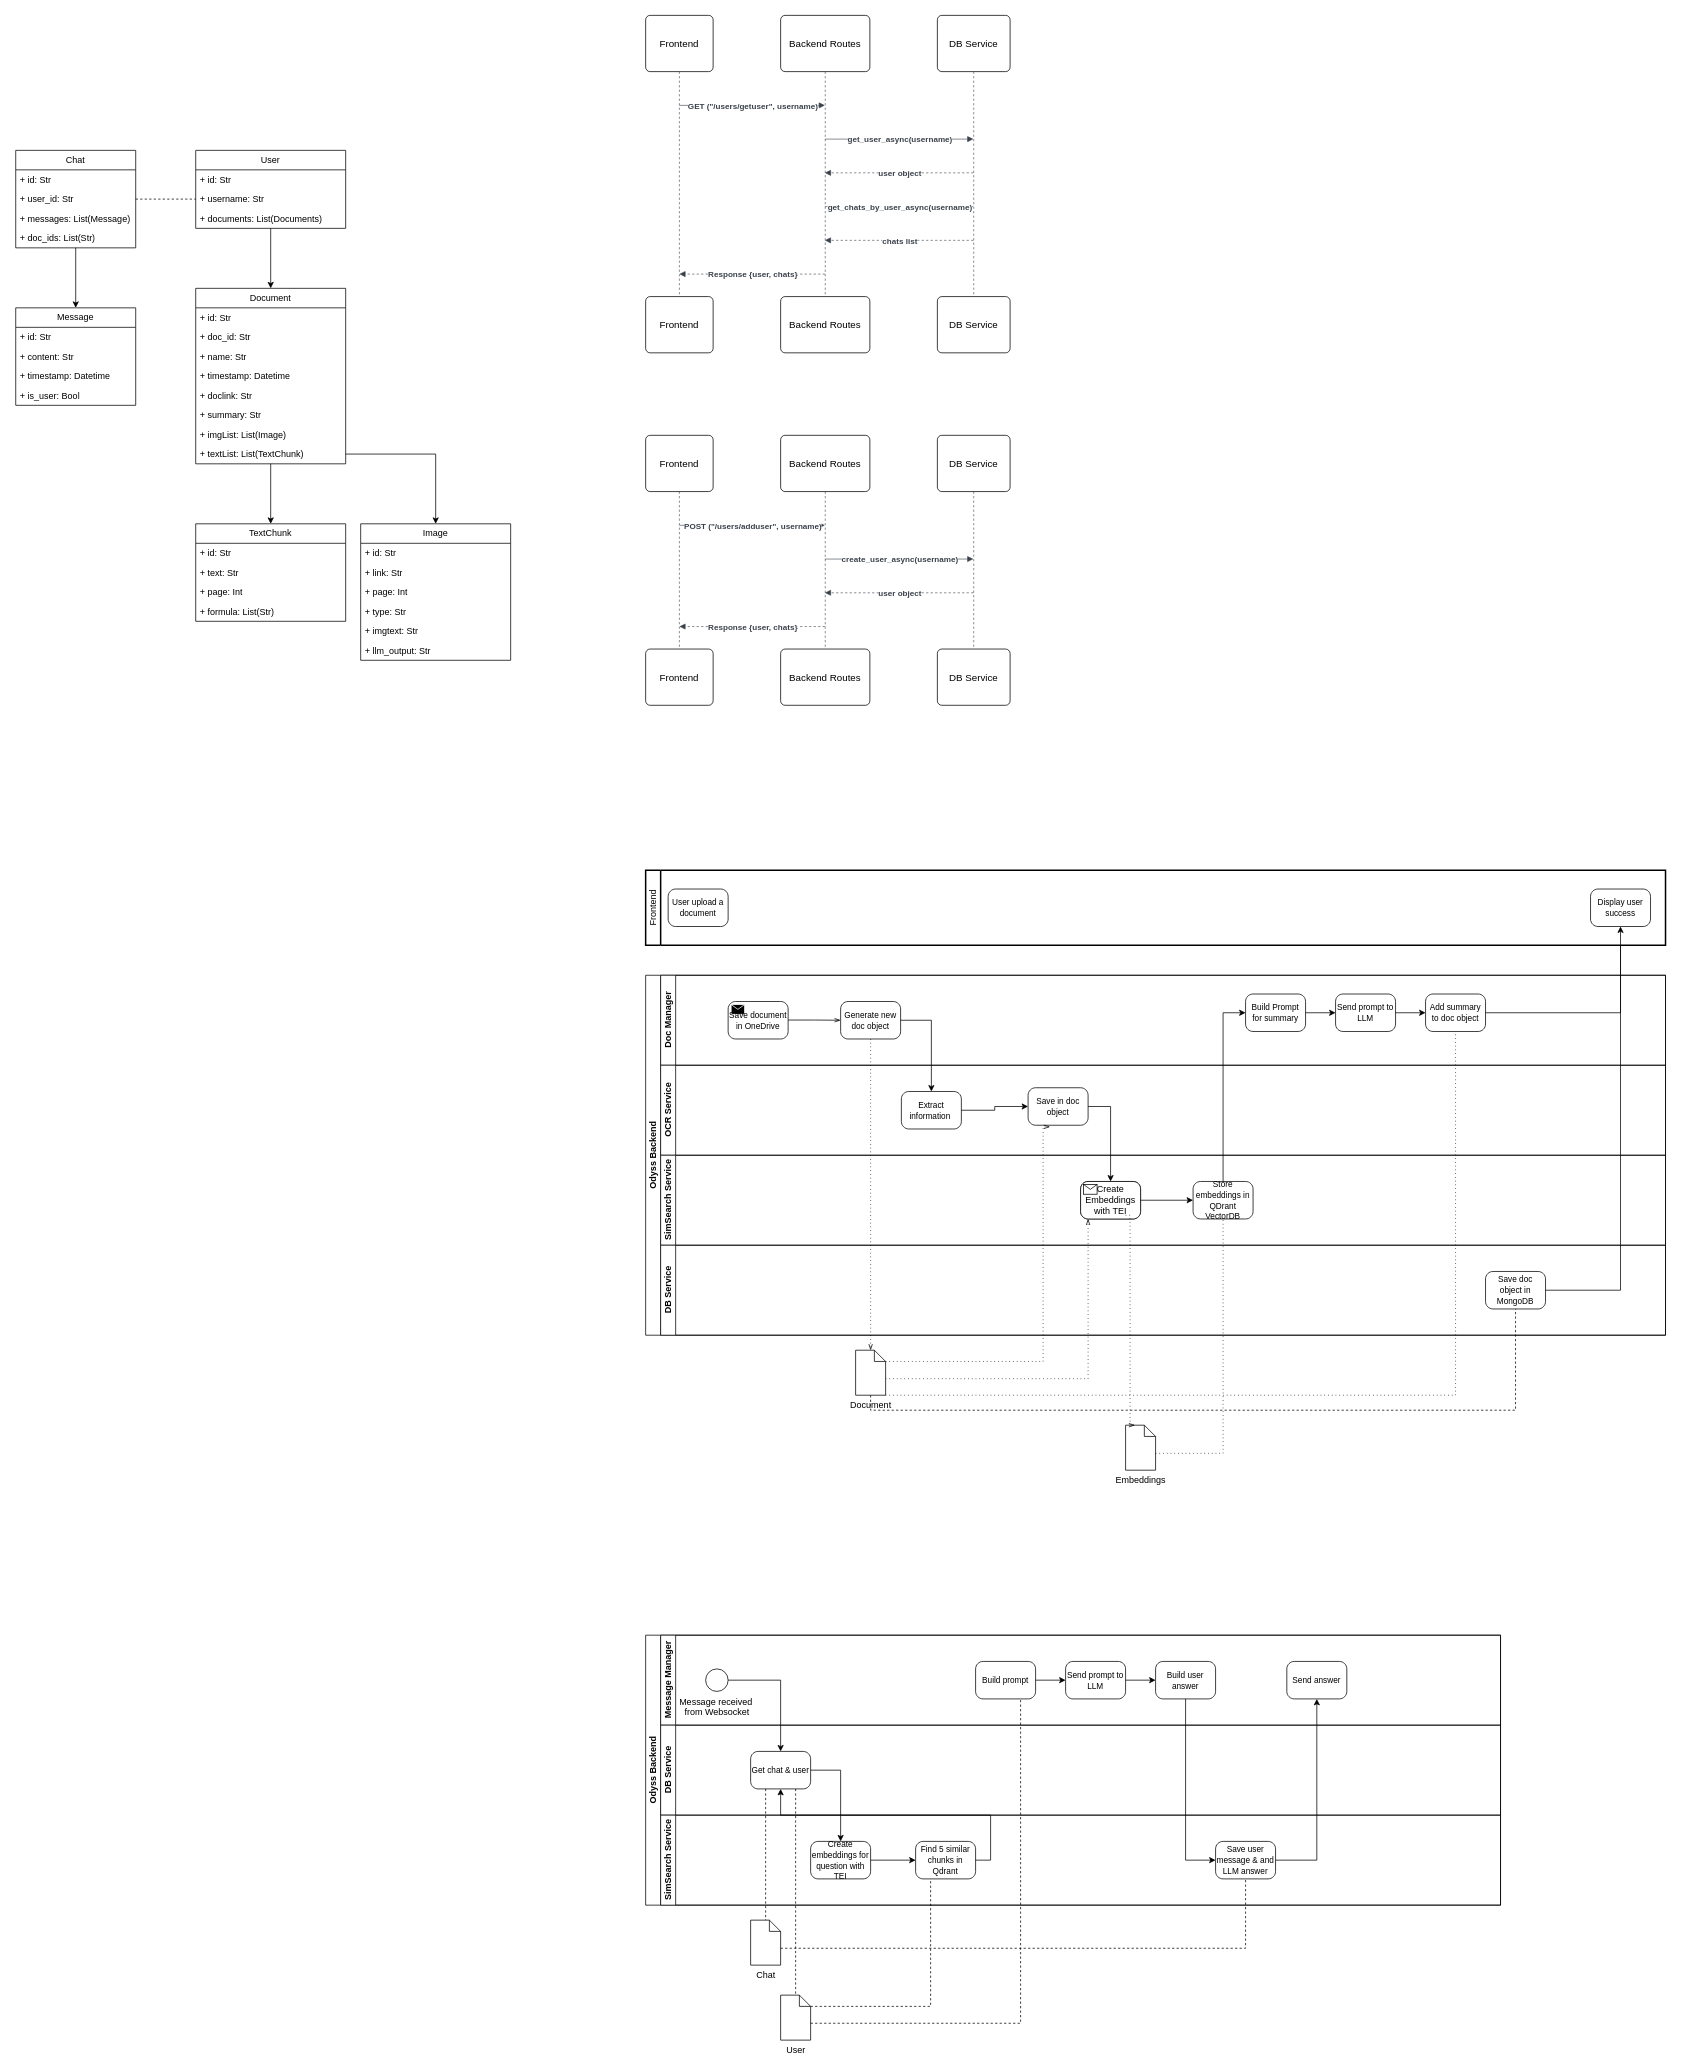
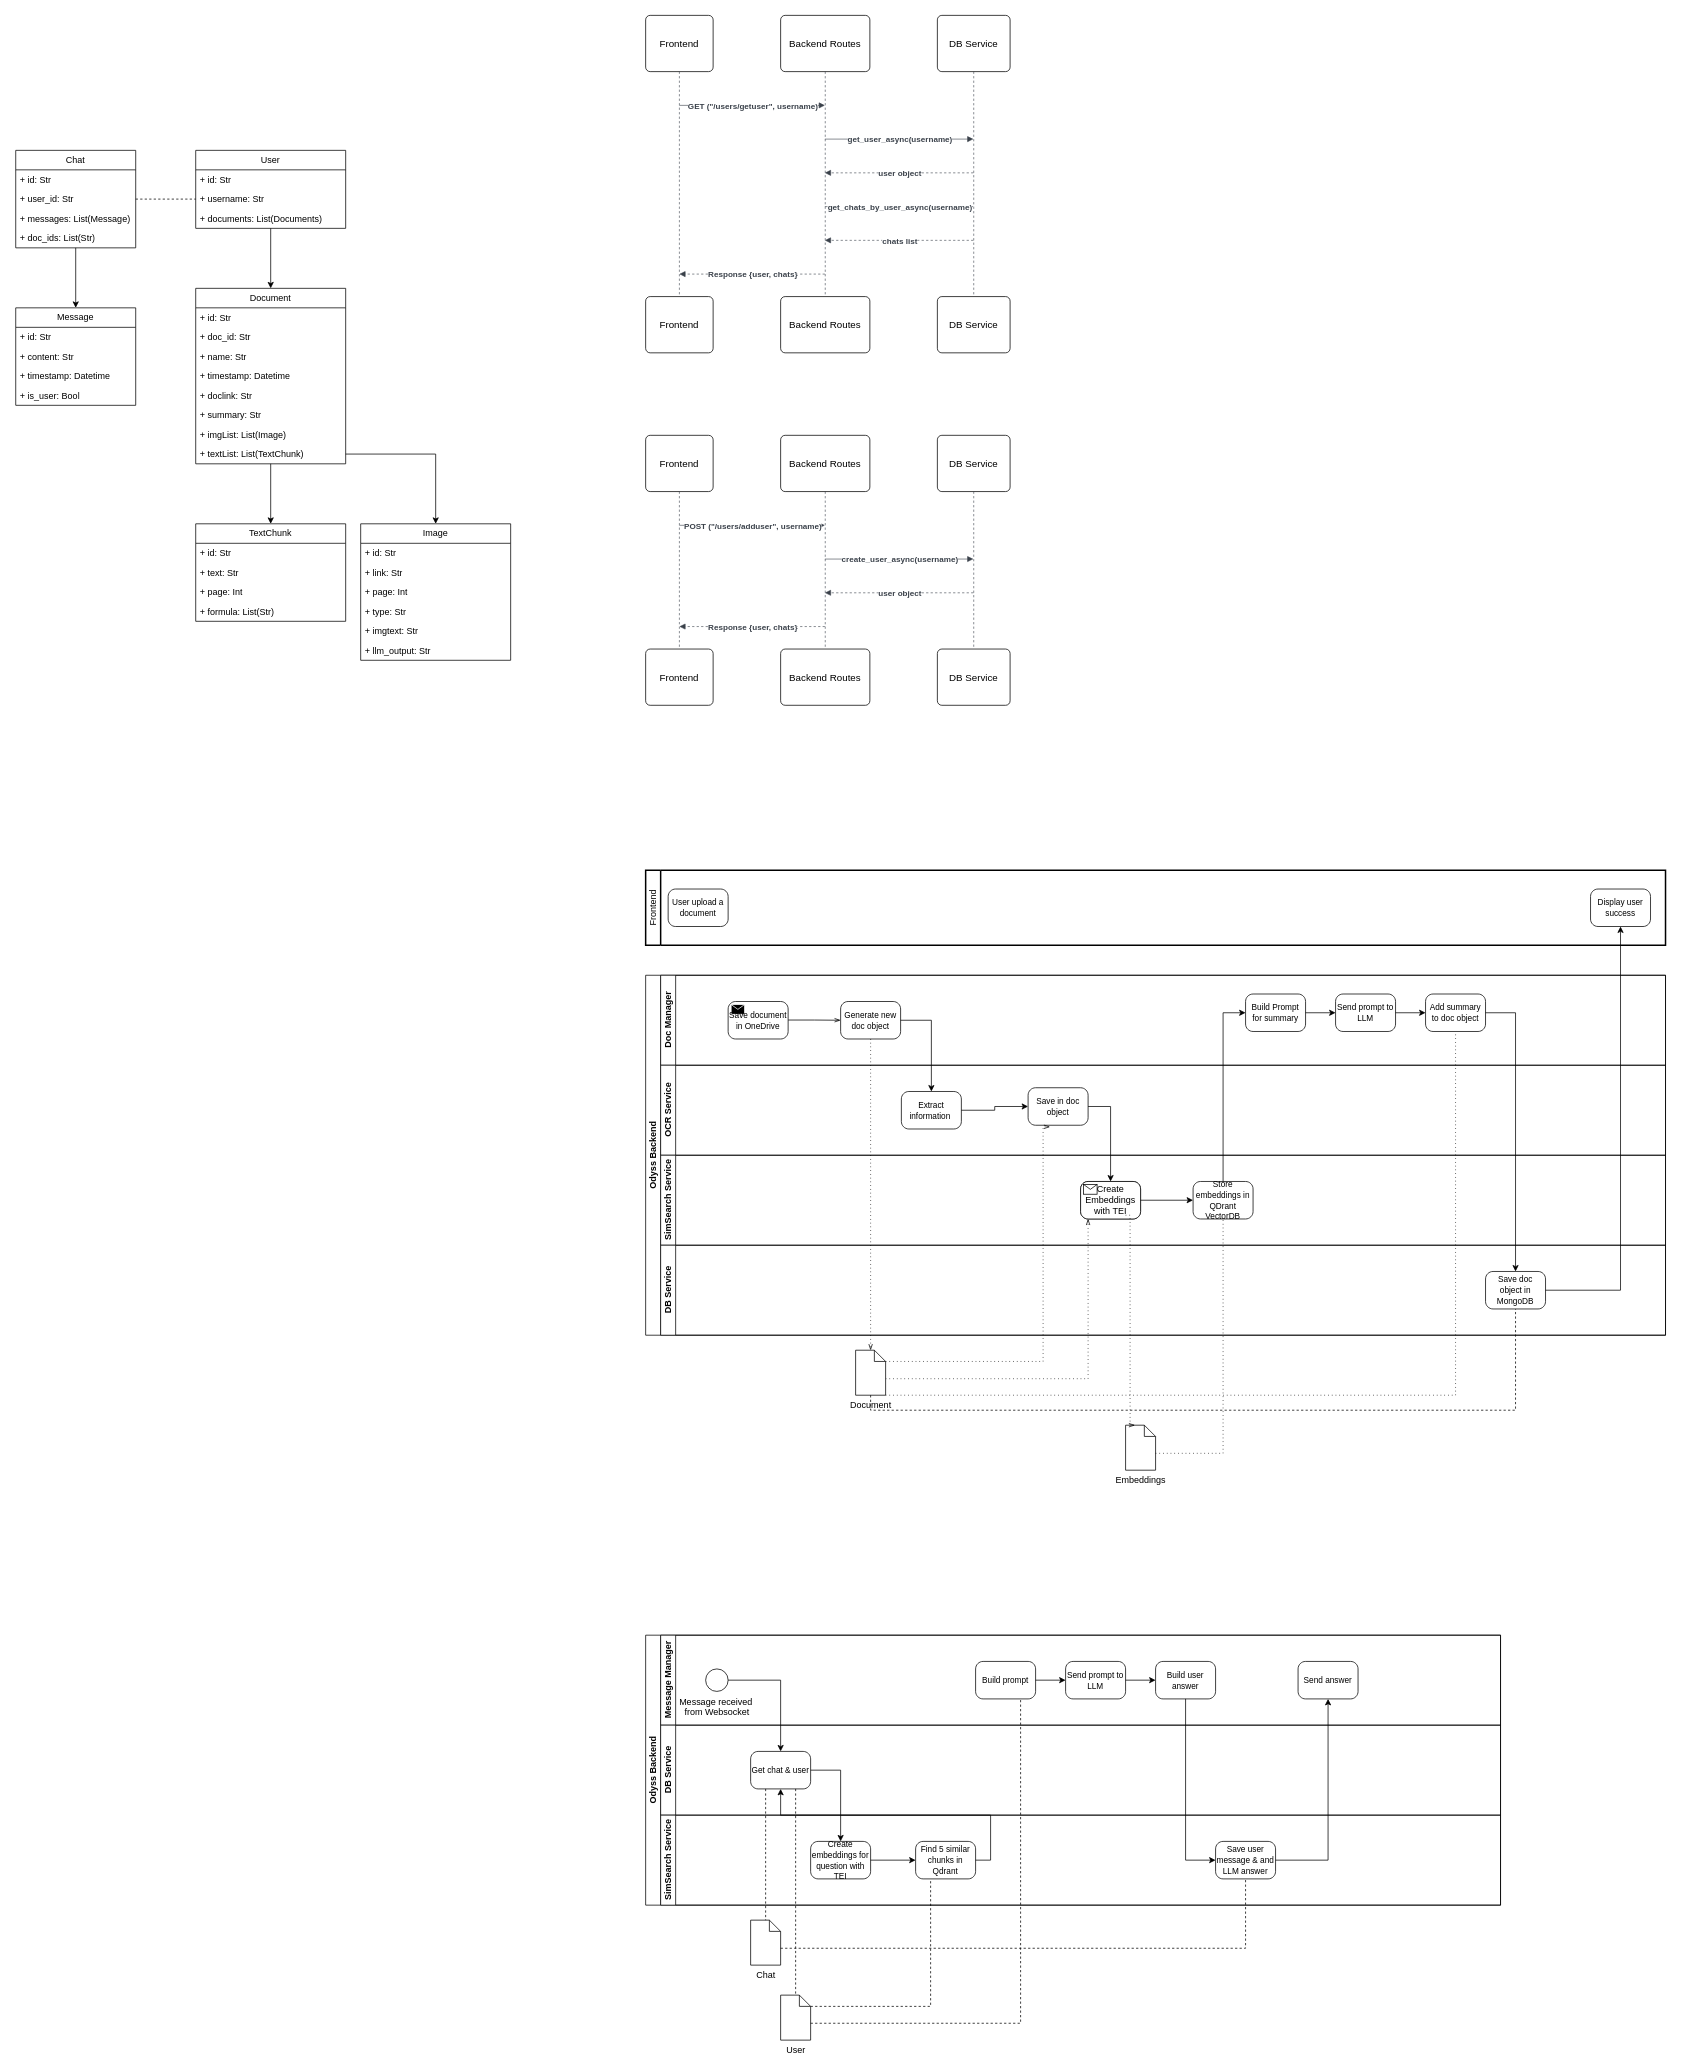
edge "Add summary to doc object" -> "Display user success": now "Add summary to doc object" -> "Save doc object in MongoDB"
node "Send answer": moved (1317, 1680) -> (1328, 1680)
